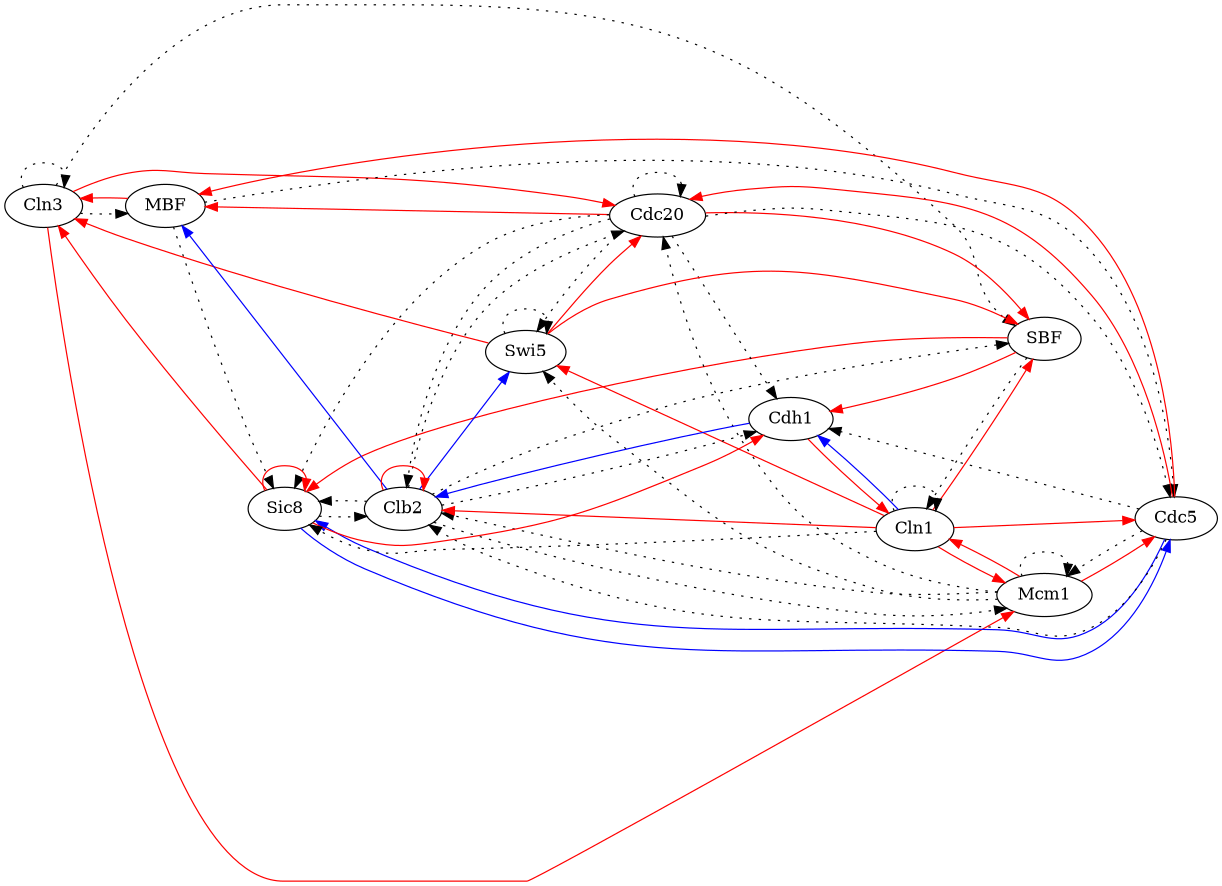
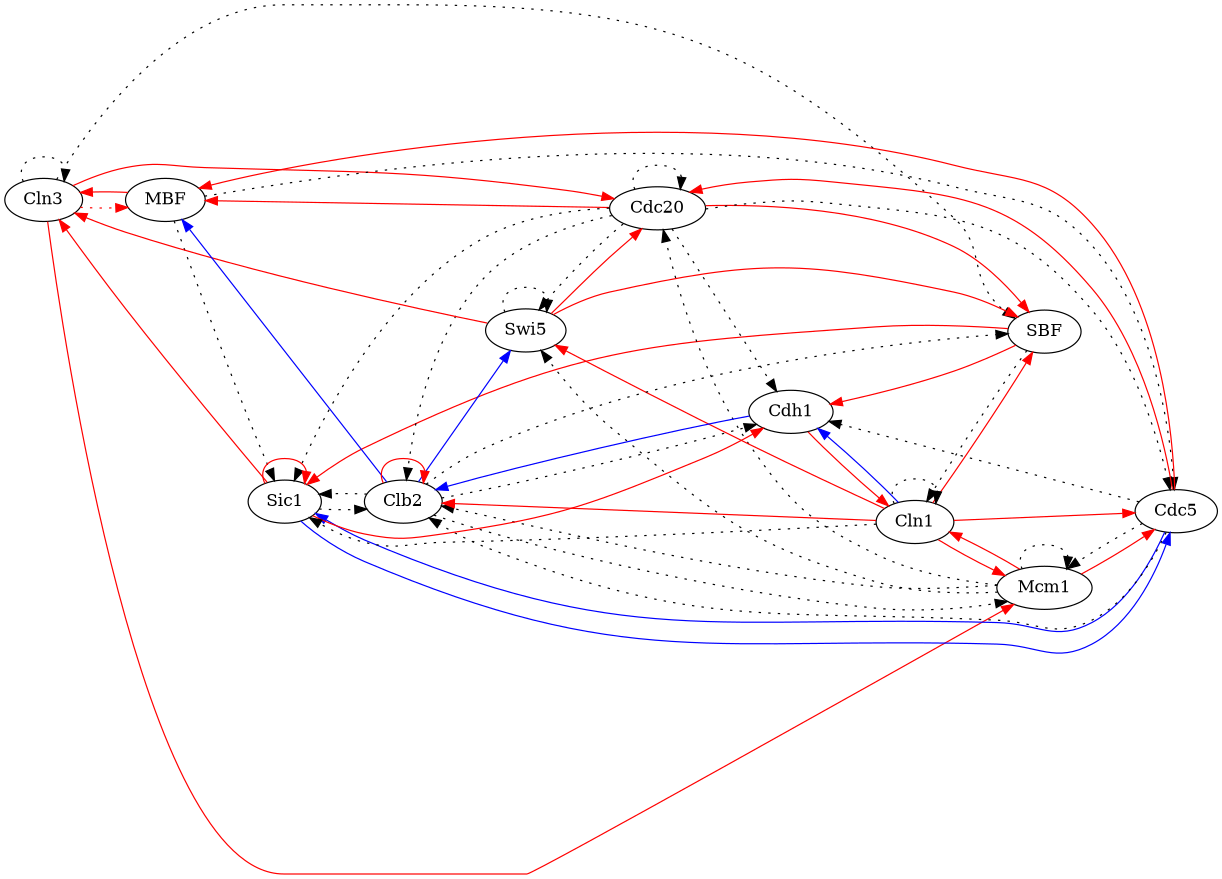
edge "Cln3" -> "MBF": color black -> red
edge "Clb2" -> "Cdc20": removed
node "Sic8": label "Sic8" -> "Sic1"
